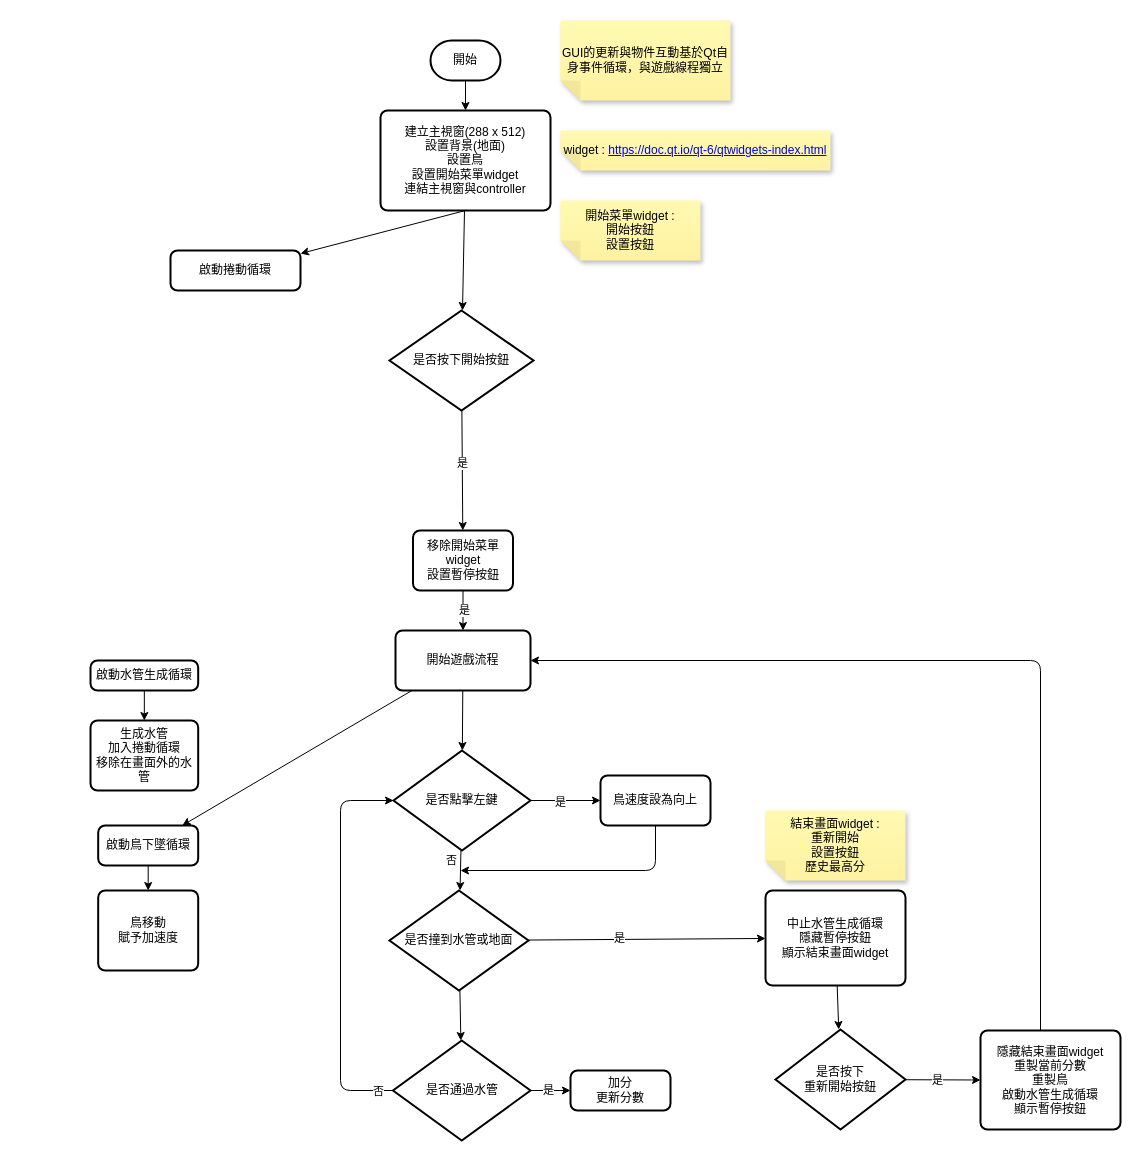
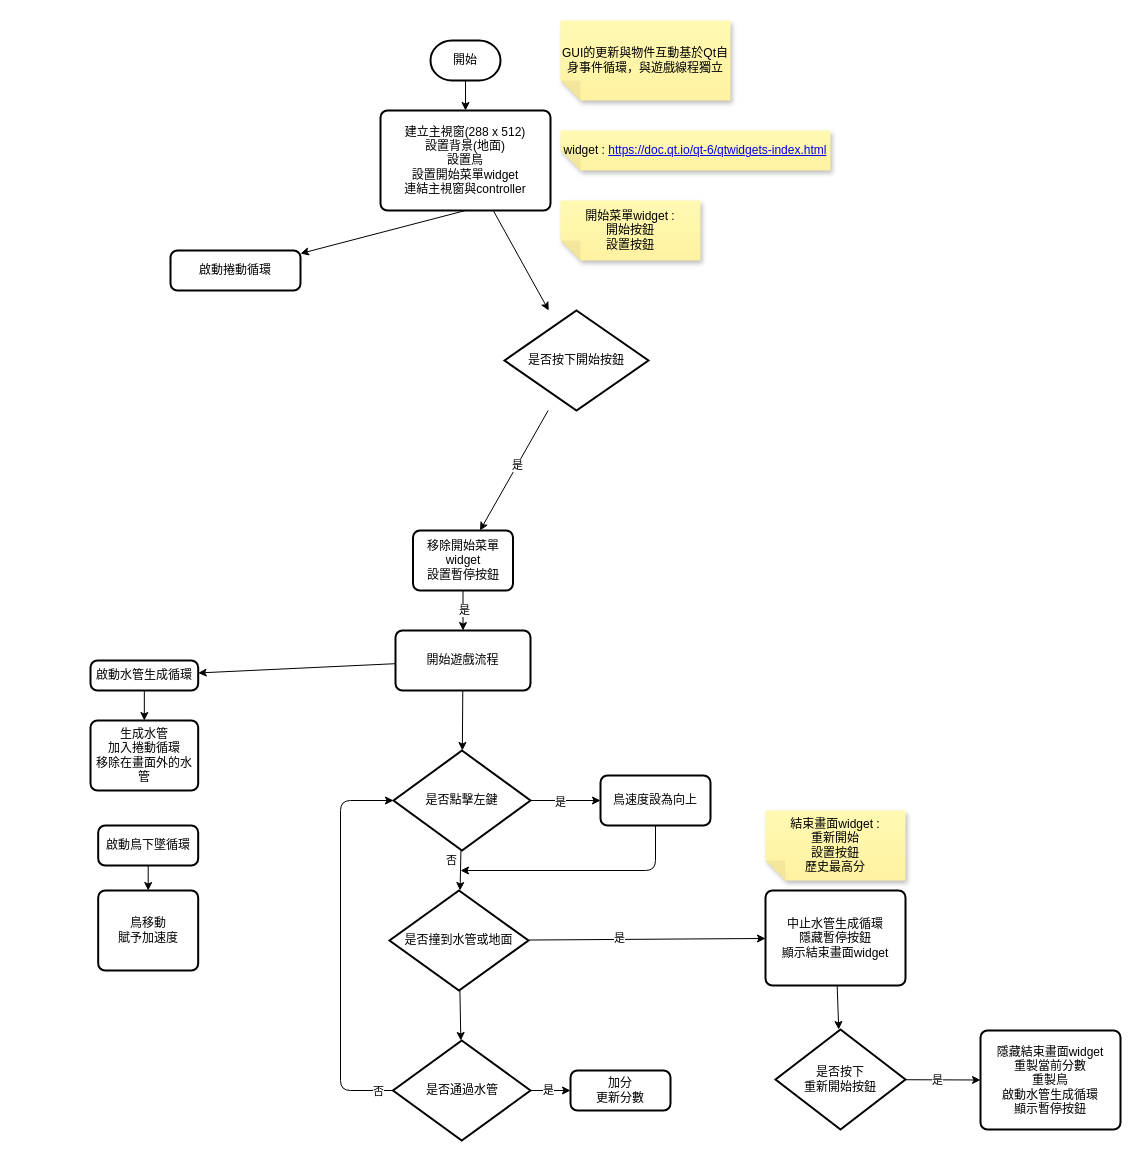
node "是否按下開始按鈕": moved (462, 361) -> (577, 361)
edge "隱藏結束畫面widget 重製當前分數 重製鳥 啟動水管生成循環 顯示暫停按鈕" -> "開始遊戲流程": removed
edge "開始遊戲流程" -> "啟動水管生成循環": added
edge "開始遊戲流程" -> "啟動鳥下墜循環": removed
